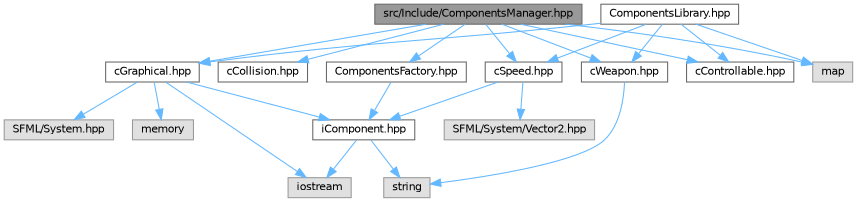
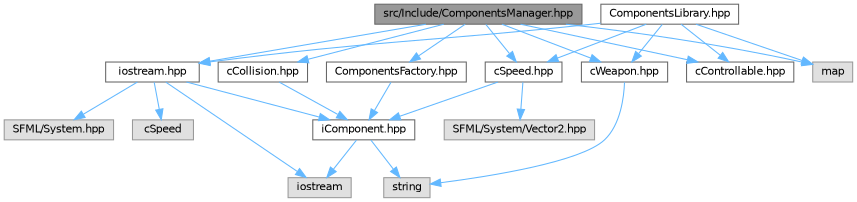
node "cGraphical.hpp": label "cGraphical.hpp" -> "iostream.hpp"
edge "cCollision.hpp" -> "iComponent.hpp": added
node "memory": label "memory" -> "cSpeed"
